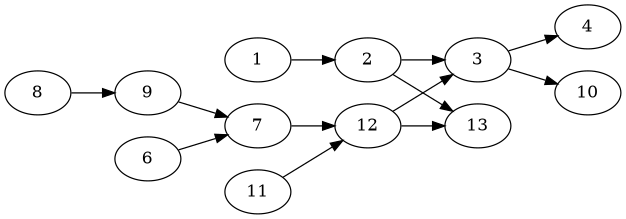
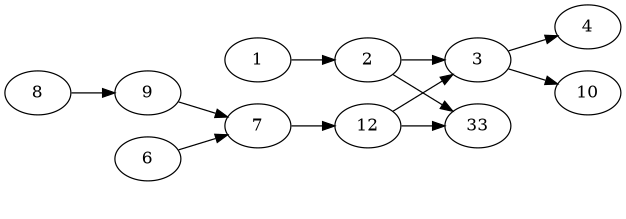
node "13": label "13" -> "33"
node "11": removed
